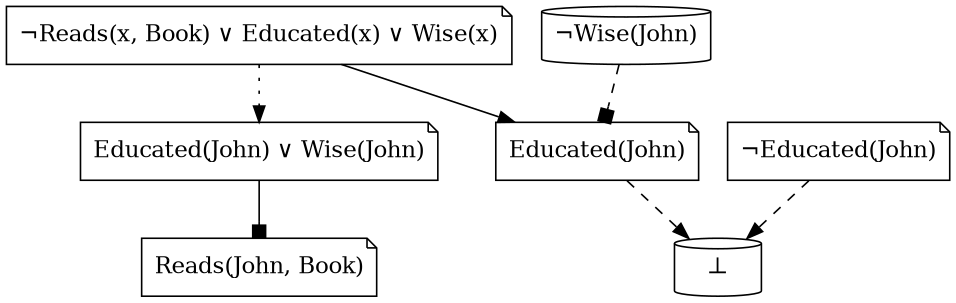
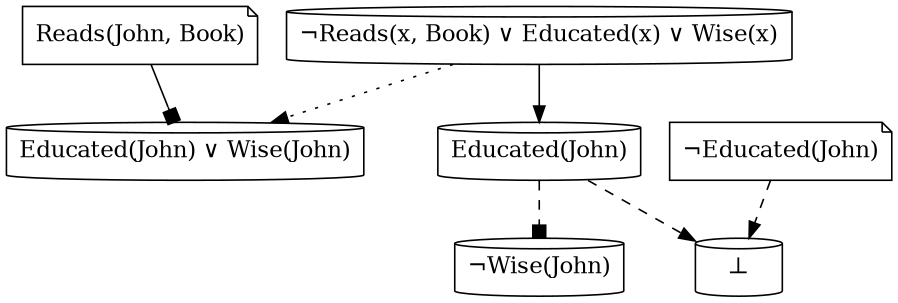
node "¬Reads(x, Book) ∨ Educated(x) ∨ Wise(x)": shape note -> cylinder
edge "¬Wise(John)" -> "Educated(John)": reversed
node "Educated(John) ∨ Wise(John)": shape note -> cylinder
node "Educated(John)": shape note -> cylinder
edge "Educated(John) ∨ Wise(John)" -> "Reads(John, Book)": reversed
